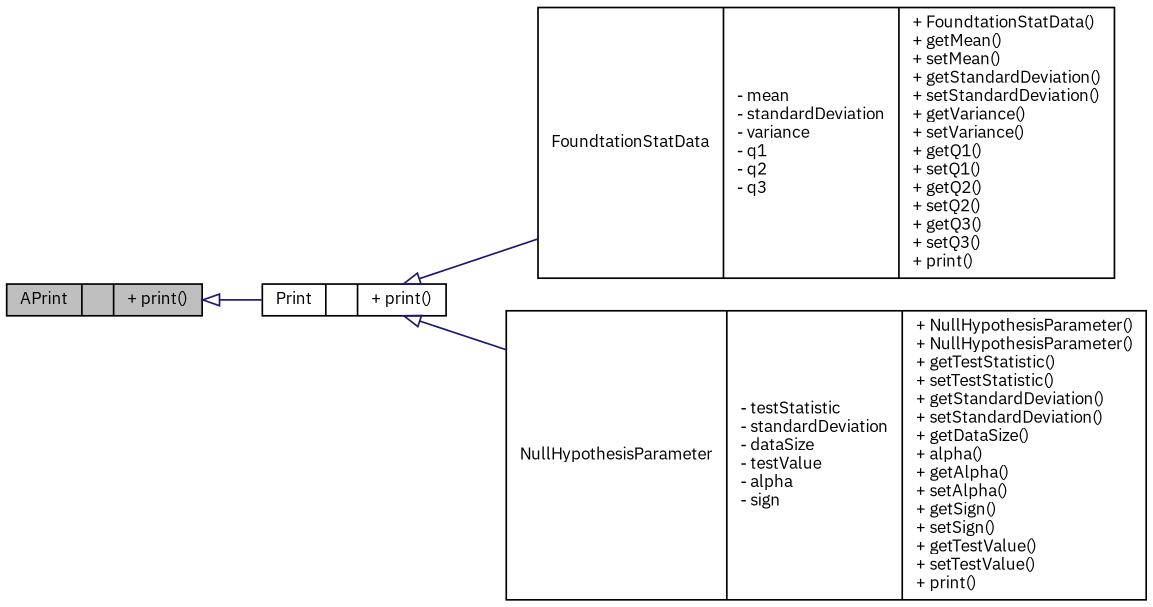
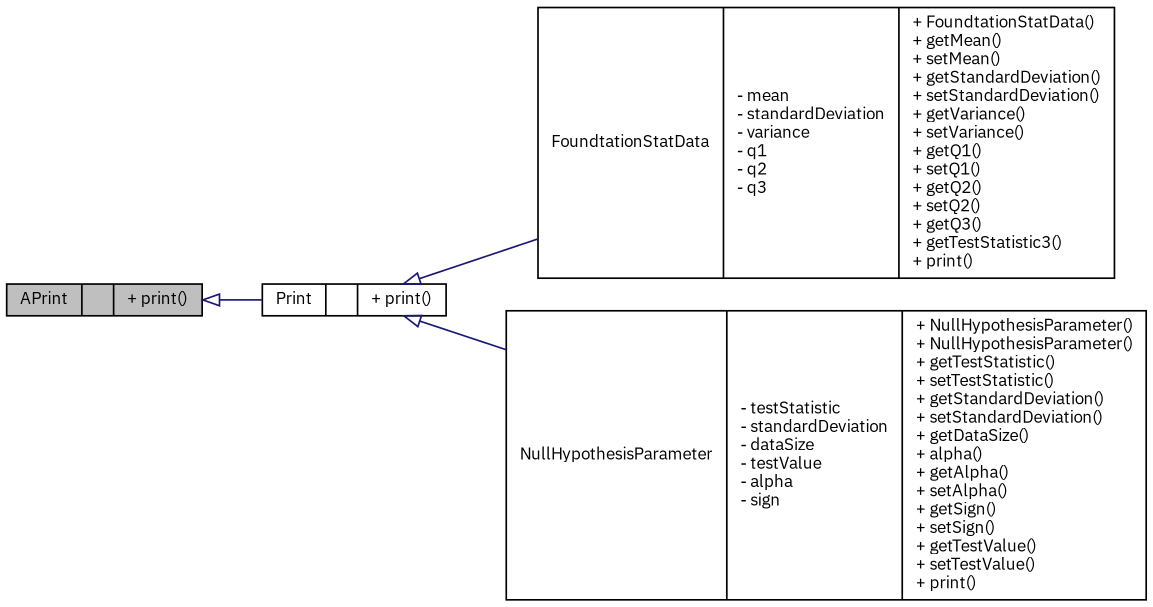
node "FoundtationStatData": text "+ setQ3()" -> "+ getTestStatistic3()"
